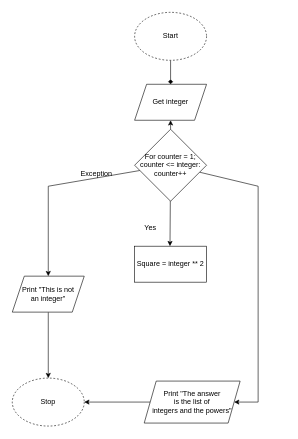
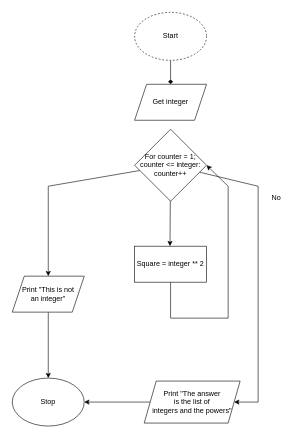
edge "For counter = 1; counter <= integer: counter++" -> "Get integer": removed
node "Exception": removed
node "No": added
node "Yes": removed
edge "Square = integer ** 2" -> "For counter = 1; counter <= integer: counter++": added
node "Stop": style dashed -> solid
